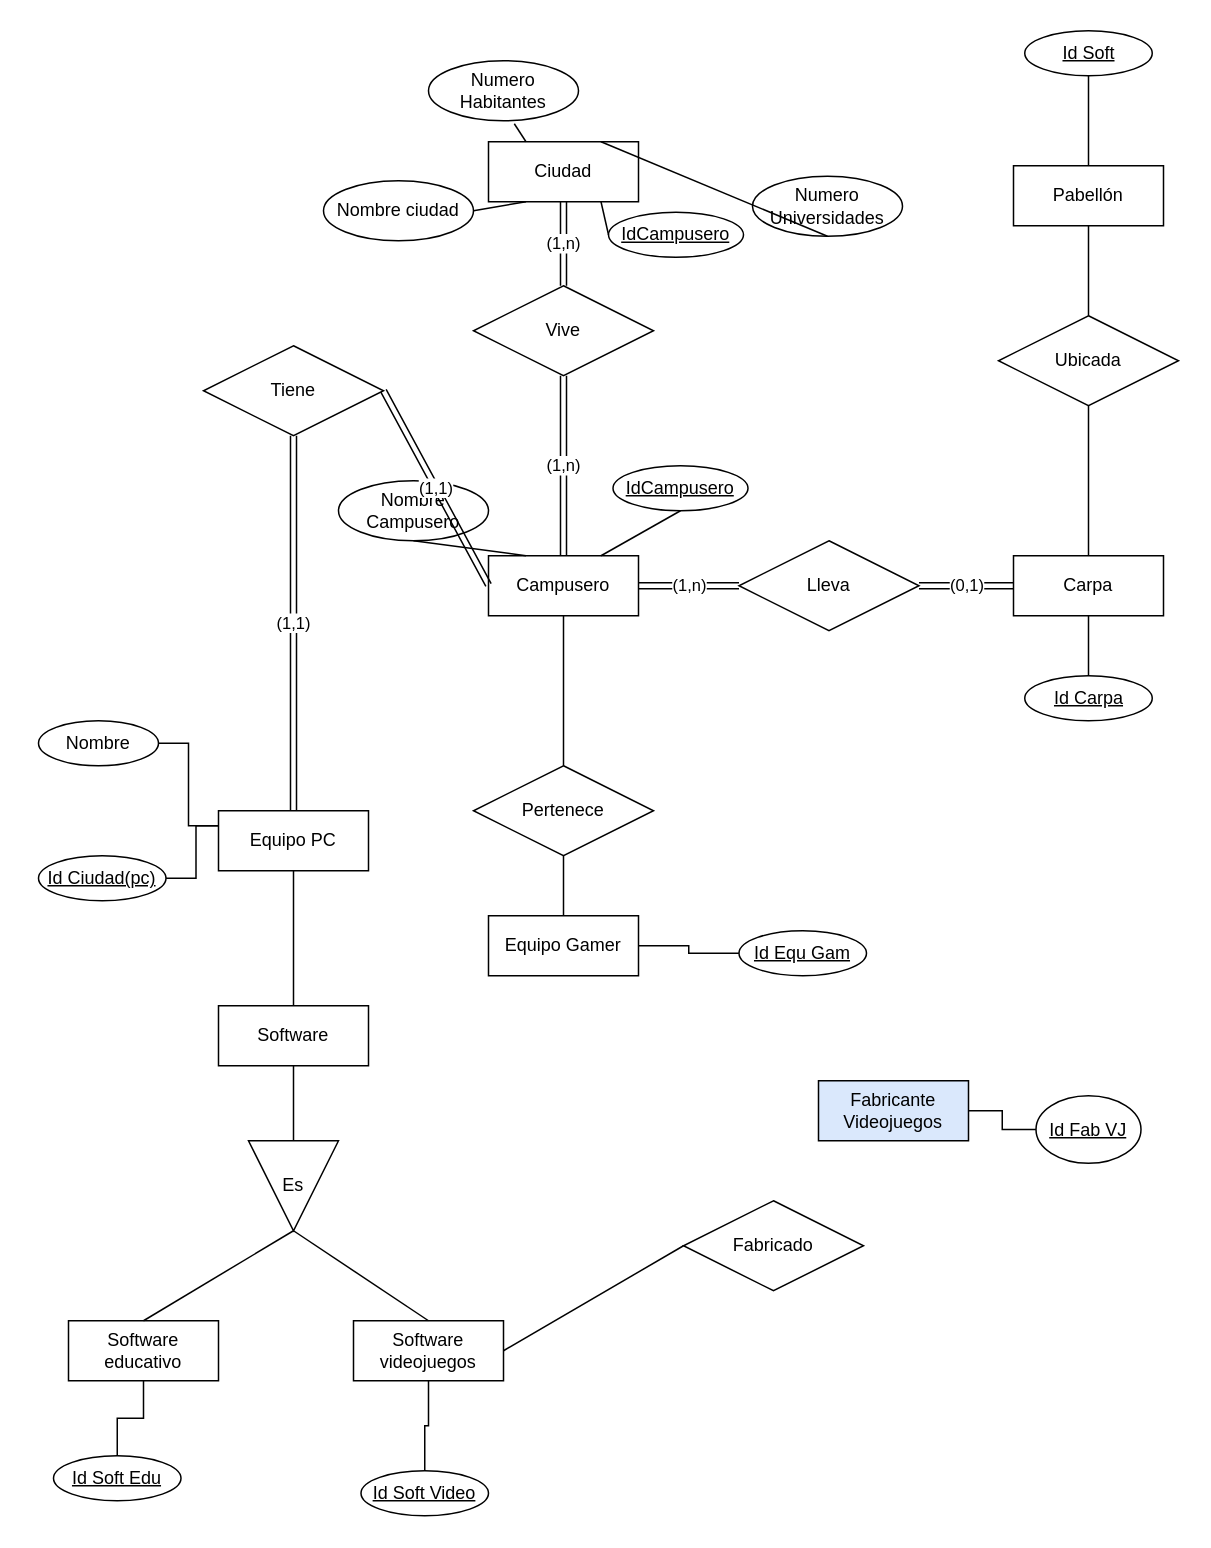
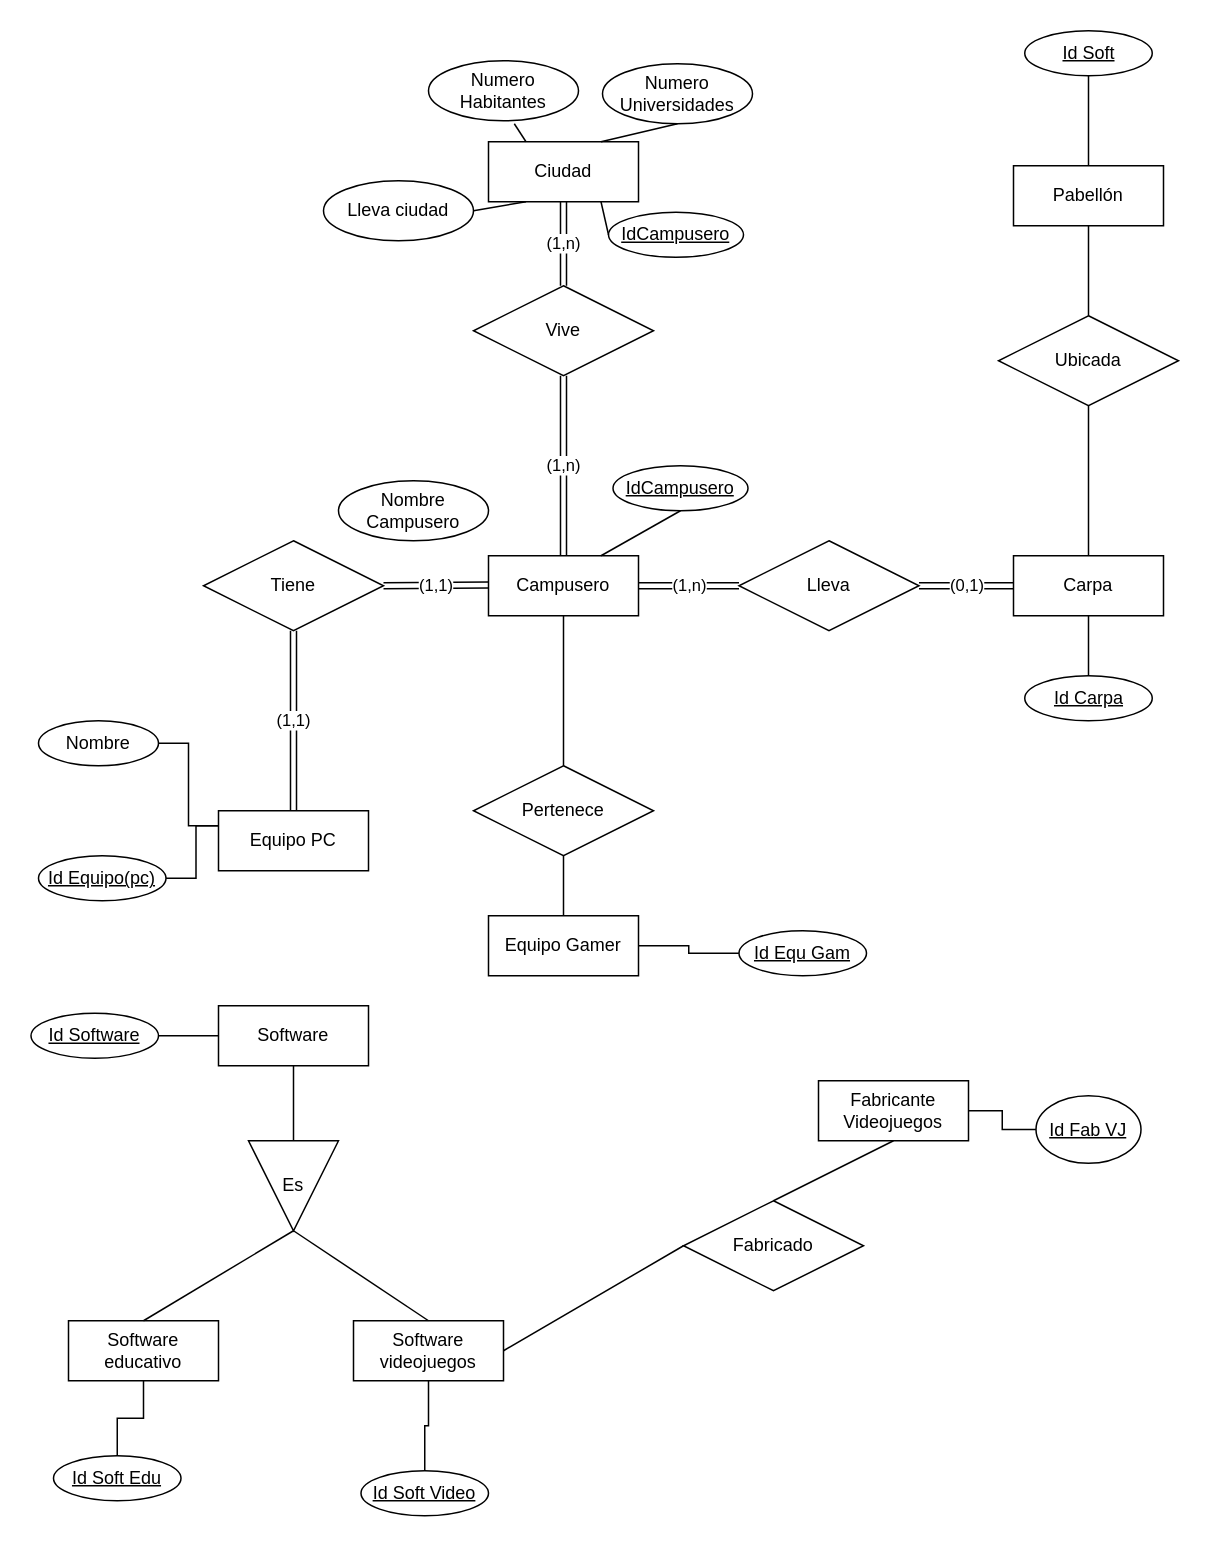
node "Numero Universidades": moved (827, 206) -> (677, 94)
node "Nombre ciudad": label "Nombre ciudad" -> "Lleva ciudad"
node "Tiene": moved (293, 391) -> (293, 586)
edge "Nombre Campusero" -- "Campusero": removed
node "Id Ciudad(pc)": label "Id Ciudad(pc)" -> "Id Equipo(pc)"
edge "Equipo PC" -- "Software": removed
node "Id Software": added
edge "Id Software" -- "Software": added
node "Fabricante Videojuegos": fillcolor #dae8fc -> #ffffff
edge "Fabricante Videojuegos" -- "Fabricado": added
